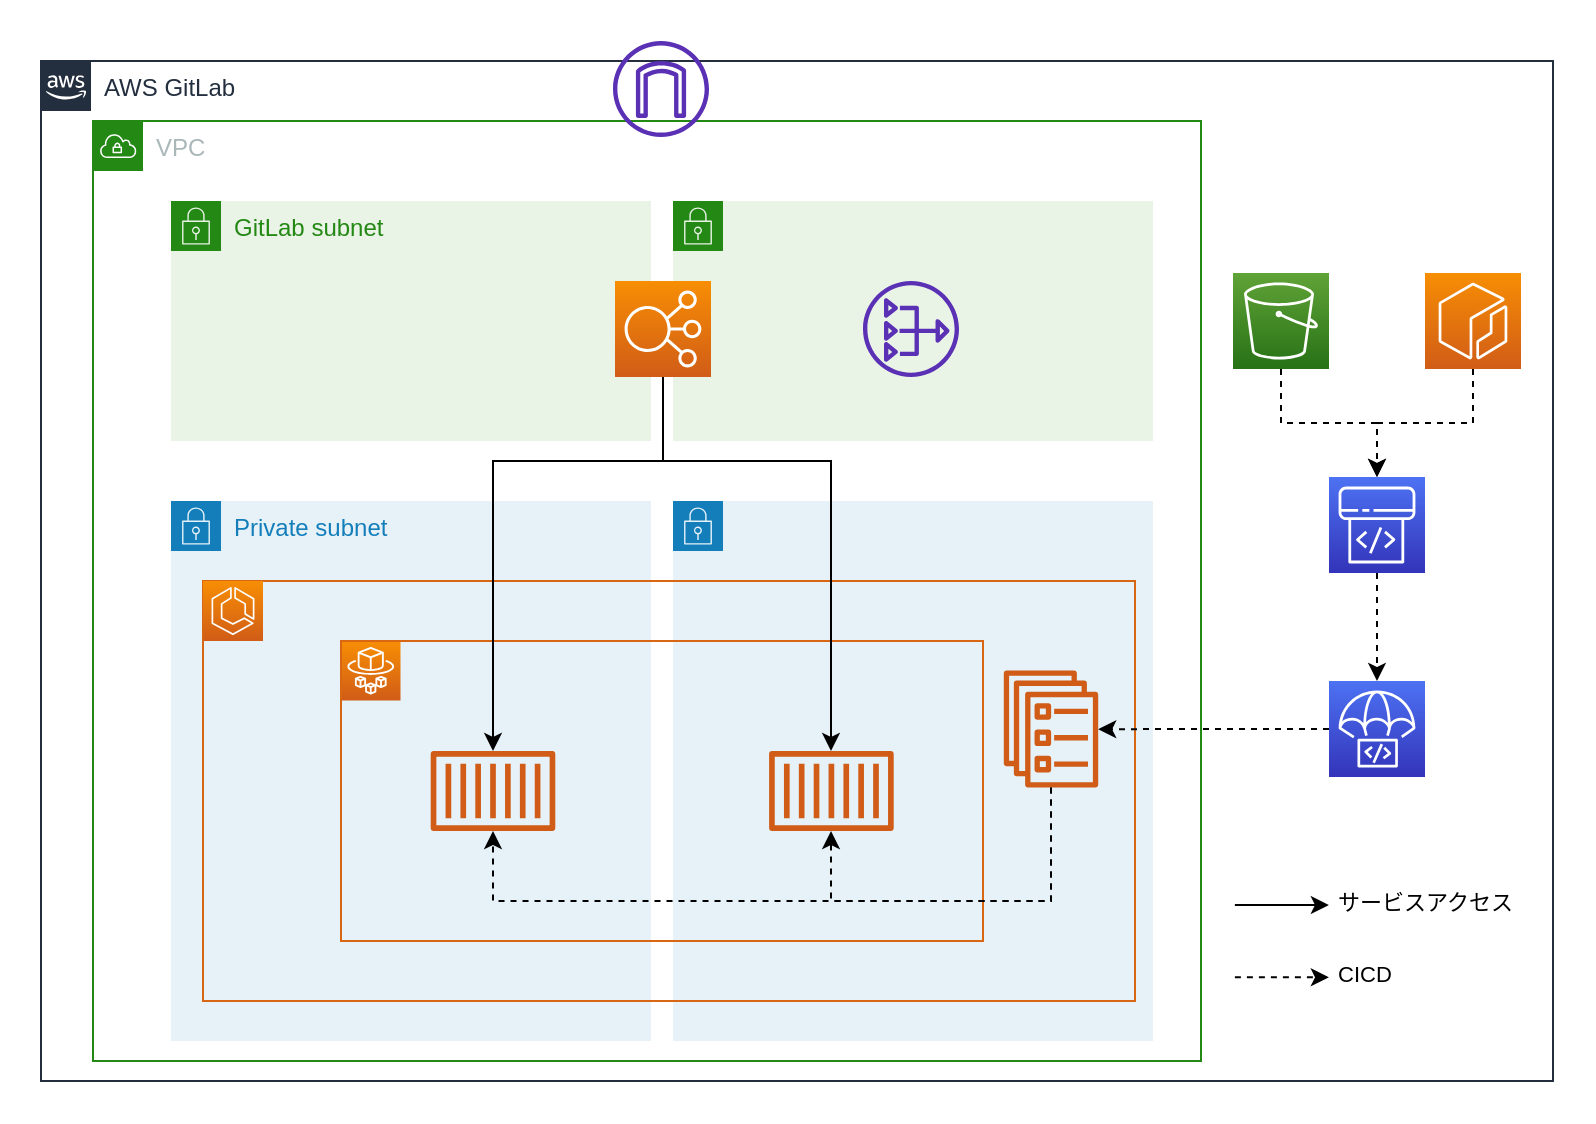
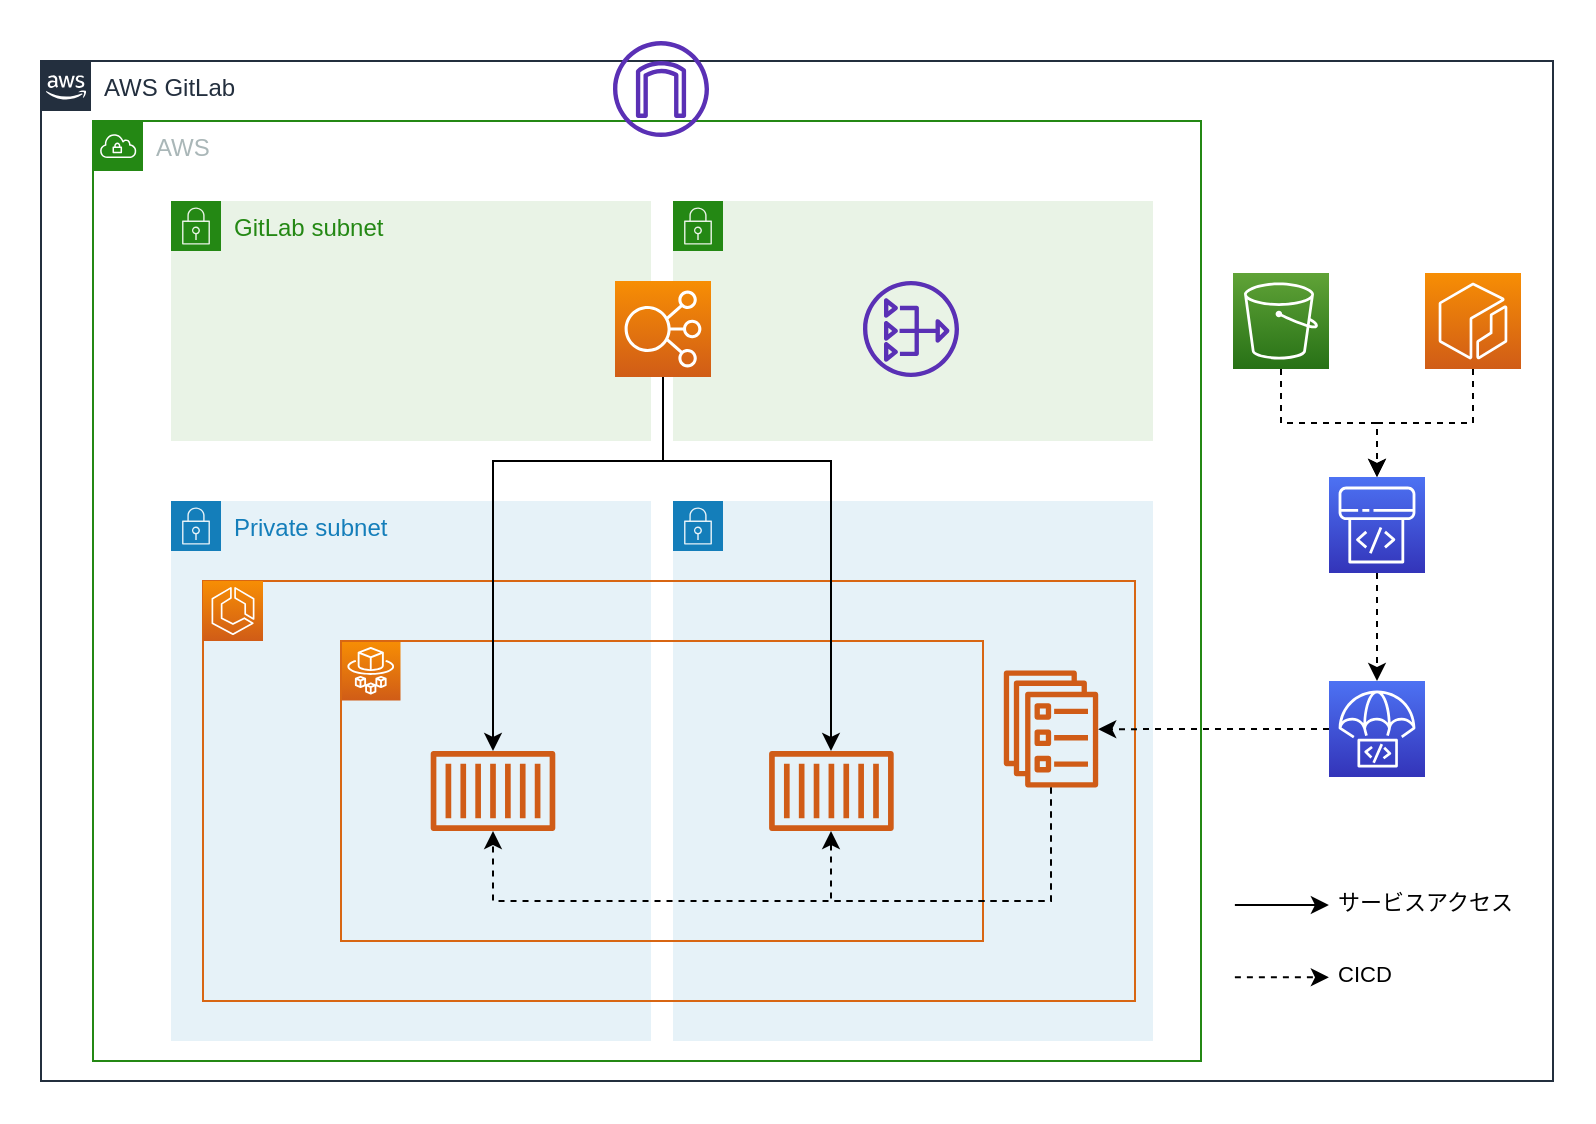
node "VPC": label "VPC" -> "AWS"
